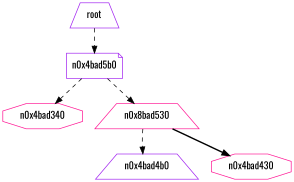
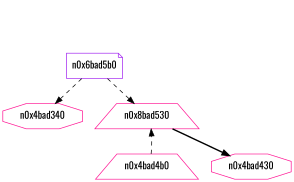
node "root": removed
node "n0x4bad5b0": label "n0x4bad5b0" -> "n0x6bad5b0"
edge "n0x8bad530" -> "n0x4bad4b0": reversed
node "n0x4bad4b0": color purple -> deeppink
